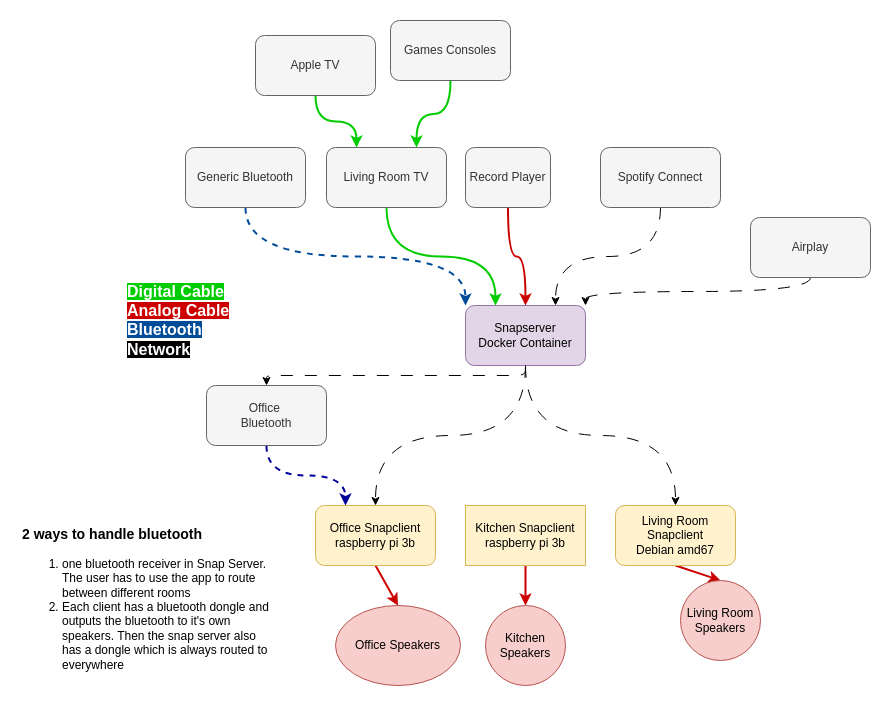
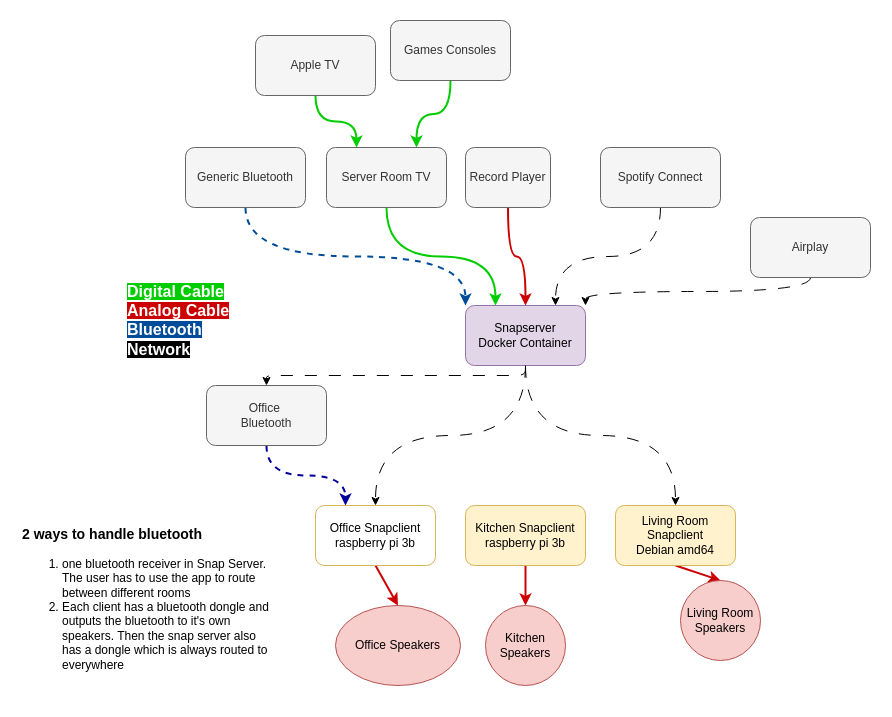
node "Living Room TV": label "Living Room TV" -> "Server Room TV"
node "Office Snapclient raspberry pi 3b": fillcolor #fff2cc -> #ffffff
node "Kitchen Snapclient raspberry pi 3b": shape rectangle -> rounded rectangle
node "Living Room Snapclient Debian amd67": label "Living Room Snapclient Debian amd67" -> "Living Room Snapclient Debian amd64"
